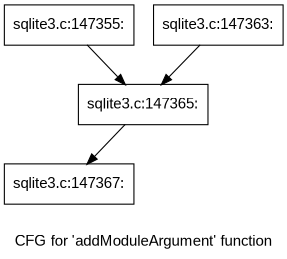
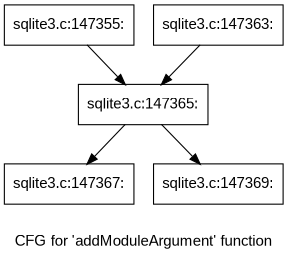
node "sqlite3.c:147369:": added
